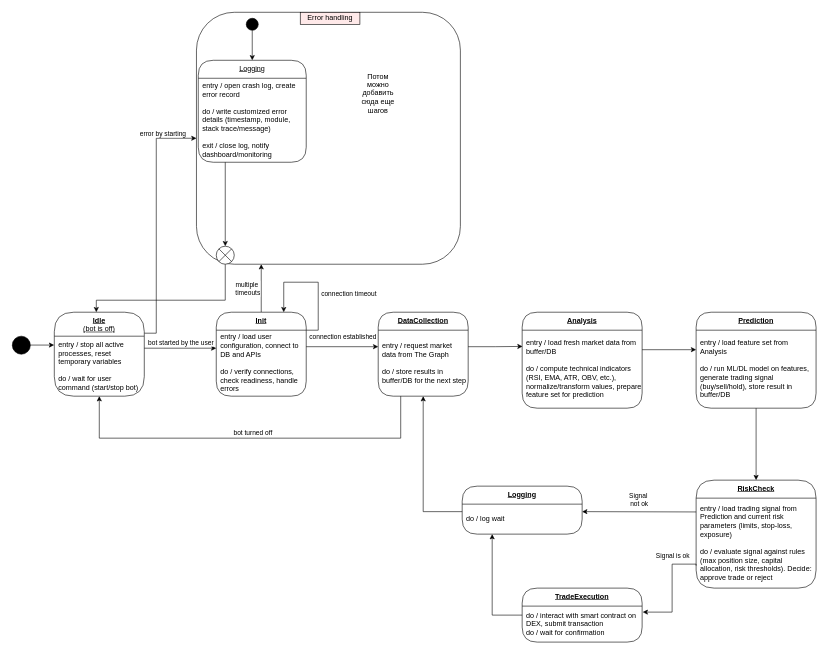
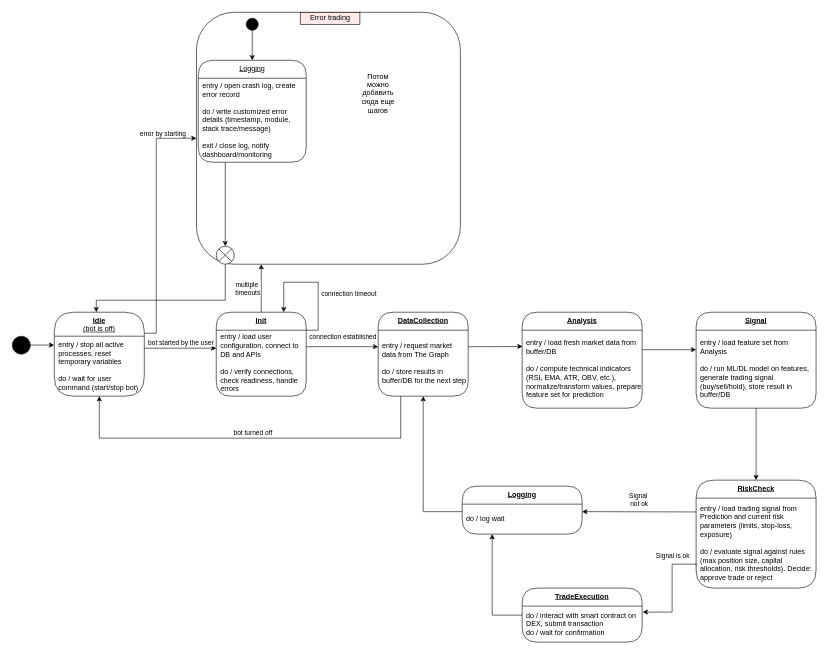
node "Error handling": label "Error handling" -> "Error trading"
node "Prediction": label "Prediction" -> "Signal"
